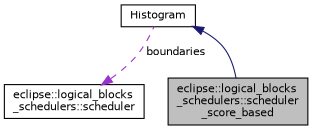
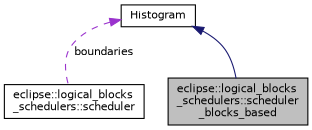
edge "Histogram" -> "eclipse::logical_blocks _schedulers::scheduler": reversed
node "eclipse::logical_blocks _schedulers::scheduler _score_based": label "eclipse::logical_blocks _schedulers::scheduler _score_based" -> "eclipse::logical_blocks _schedulers::scheduler _blocks_based"
